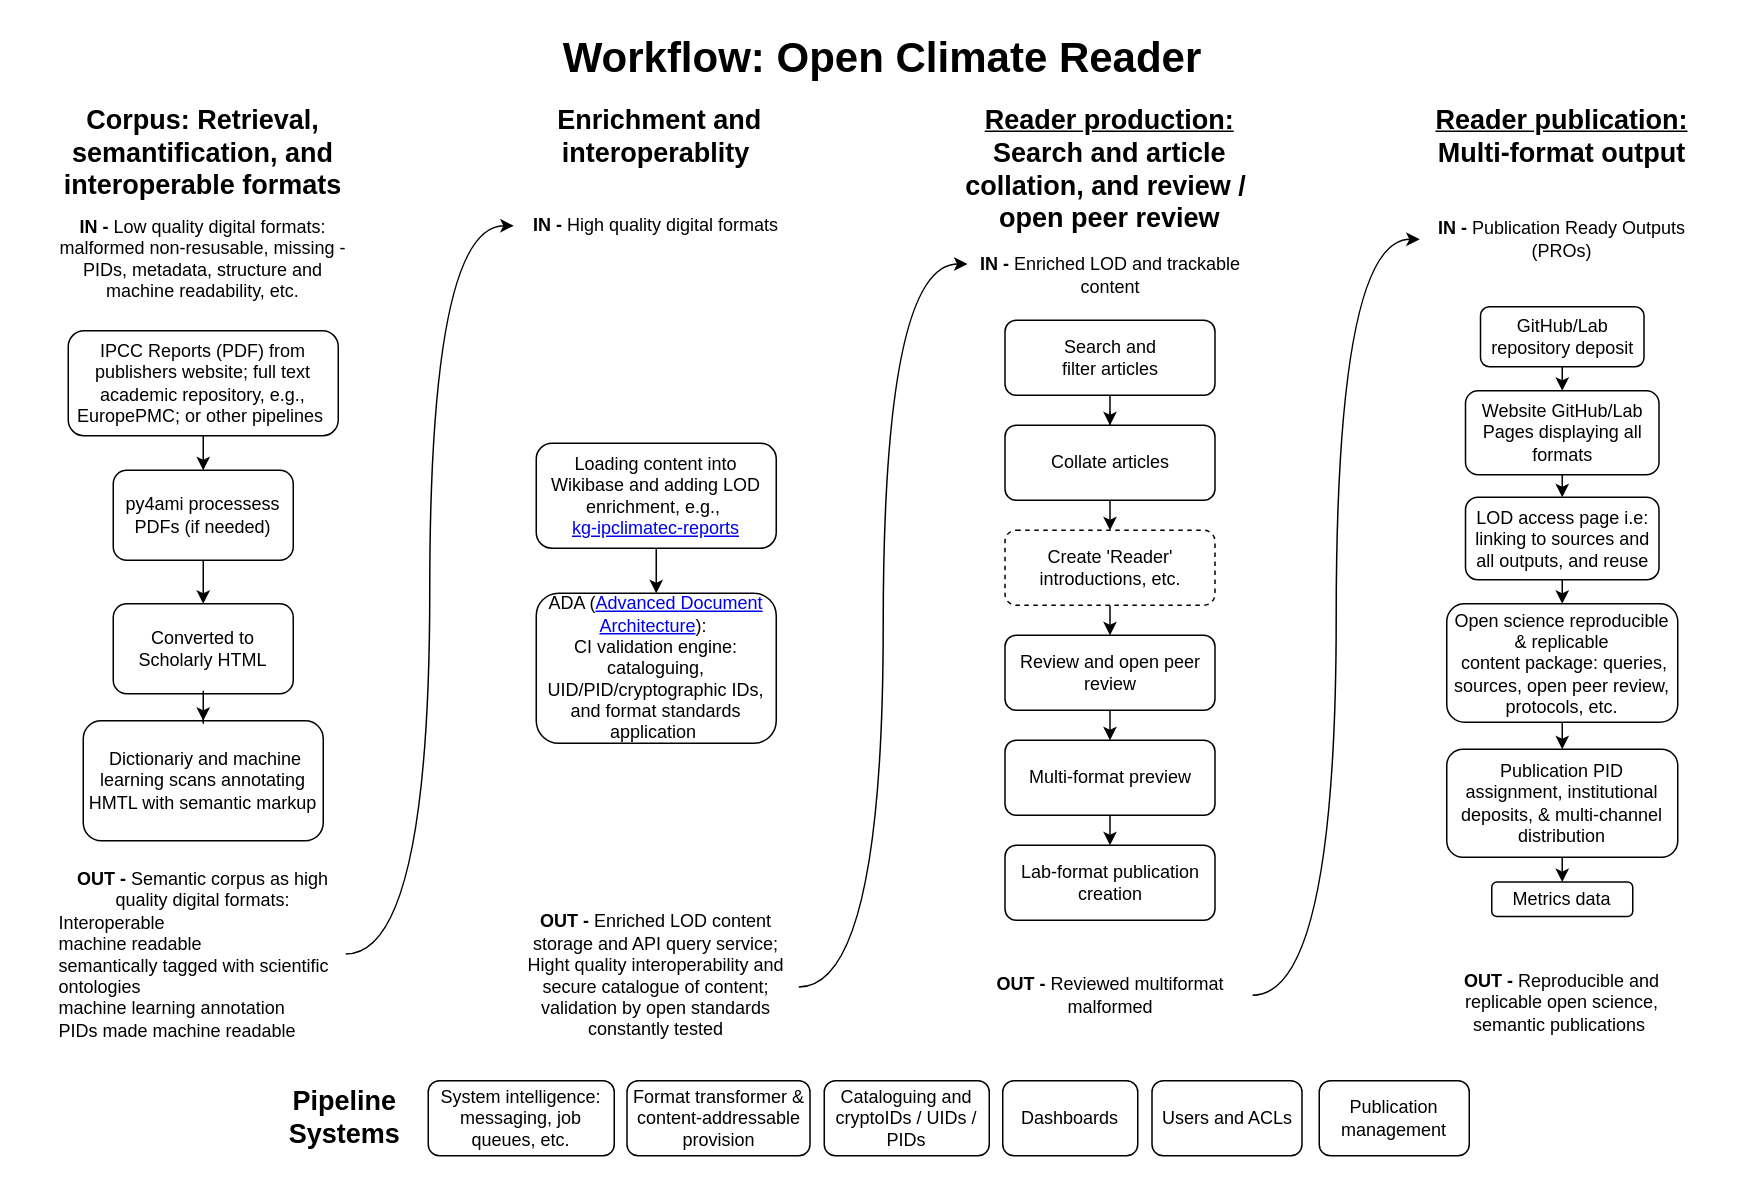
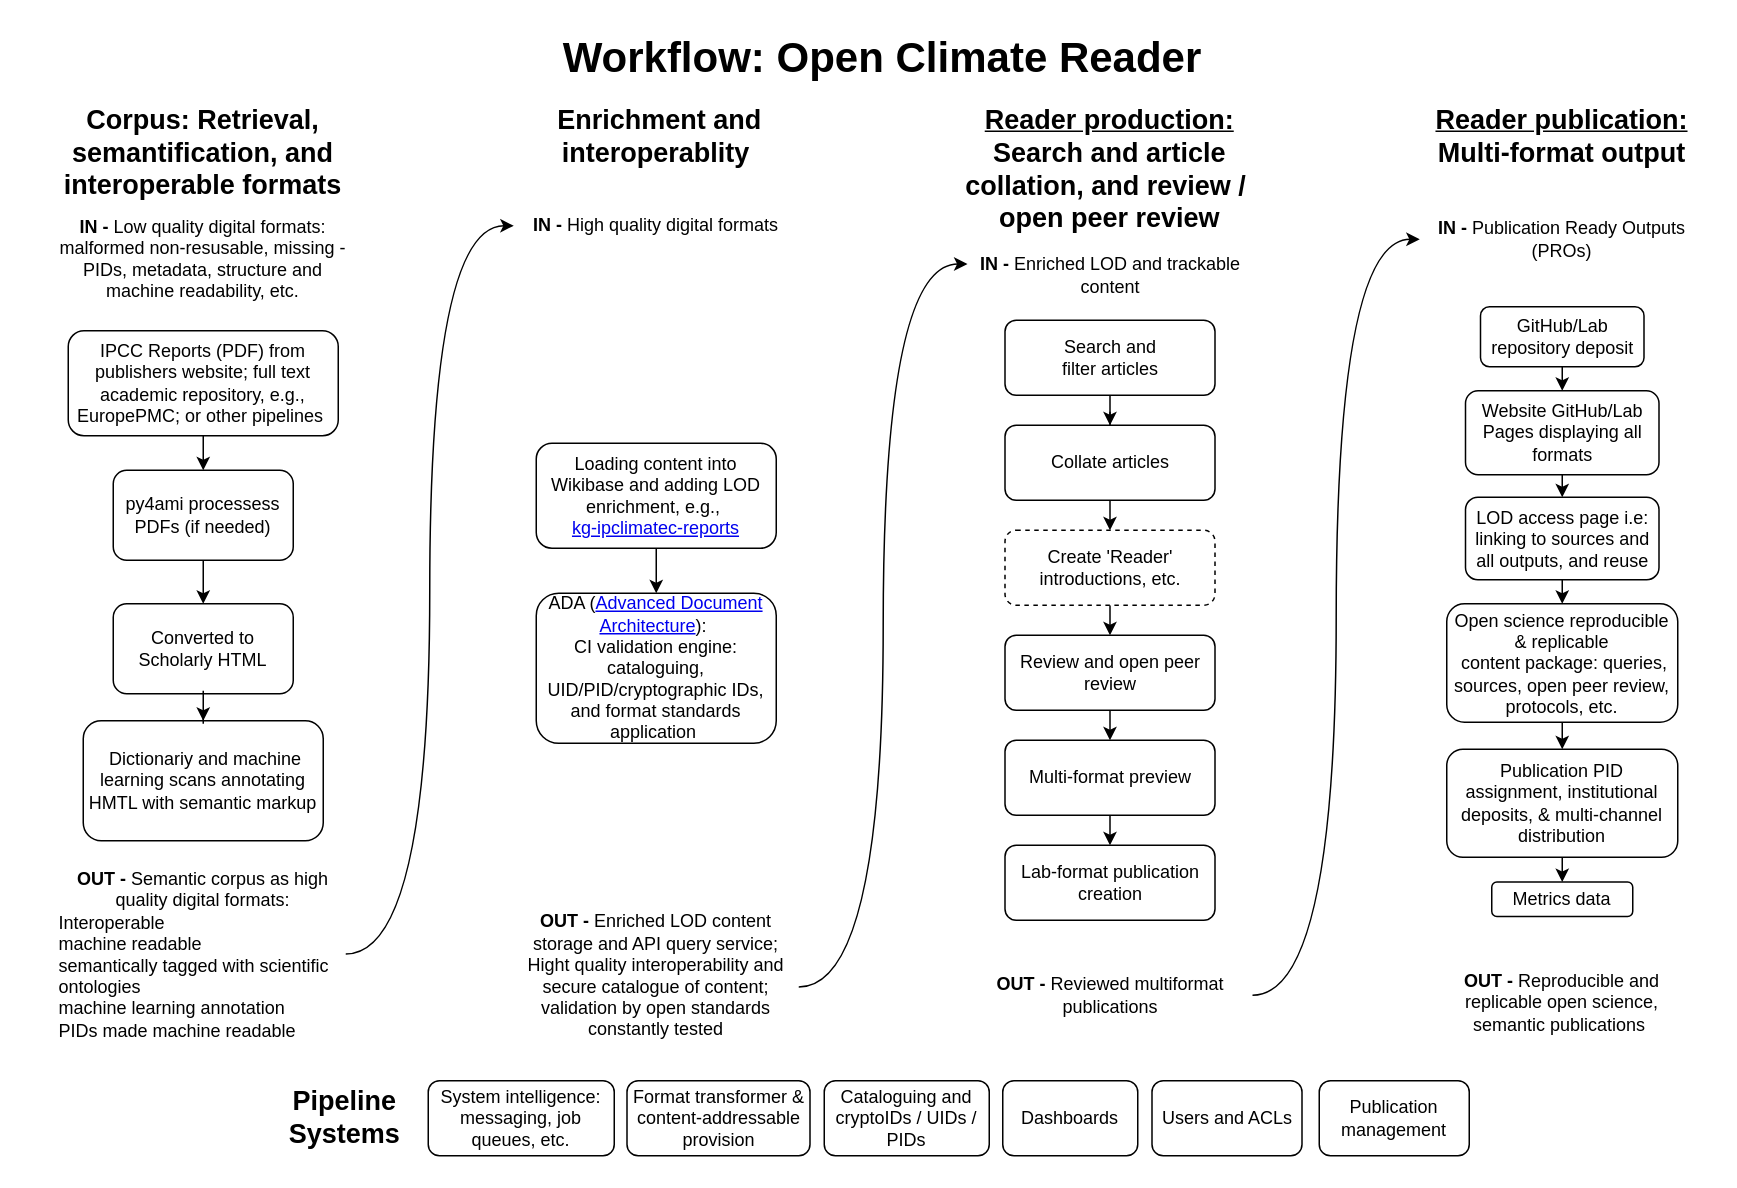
node "OUT - Reviewed multiformat malformed": label "OUT - Reviewed multiformat malformed" -> "OUT - Reviewed multiformat publications"
